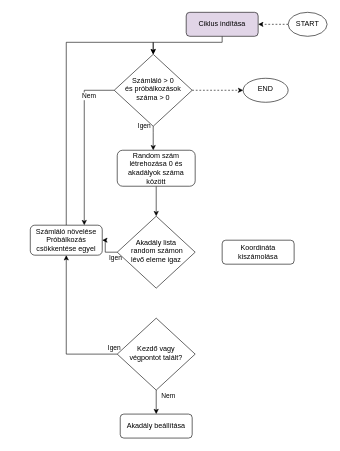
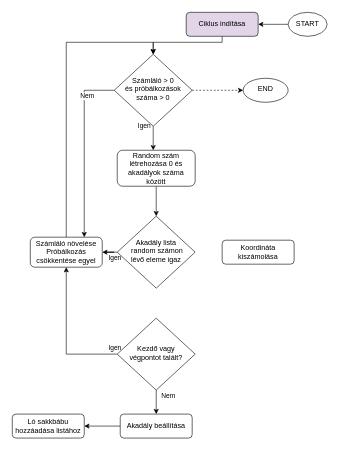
edge "START" -> "Ciklus indítása": style dashed -> solid
node "Számláló növelése Próbálkozás csökkentése egyel": moved (66, 240) -> (66, 252)
node "Ló sakkbábu hozzáadása listához": added
edge "Akadály beállítása" -> "Ló sakkbábu hozzáadása listához": added
